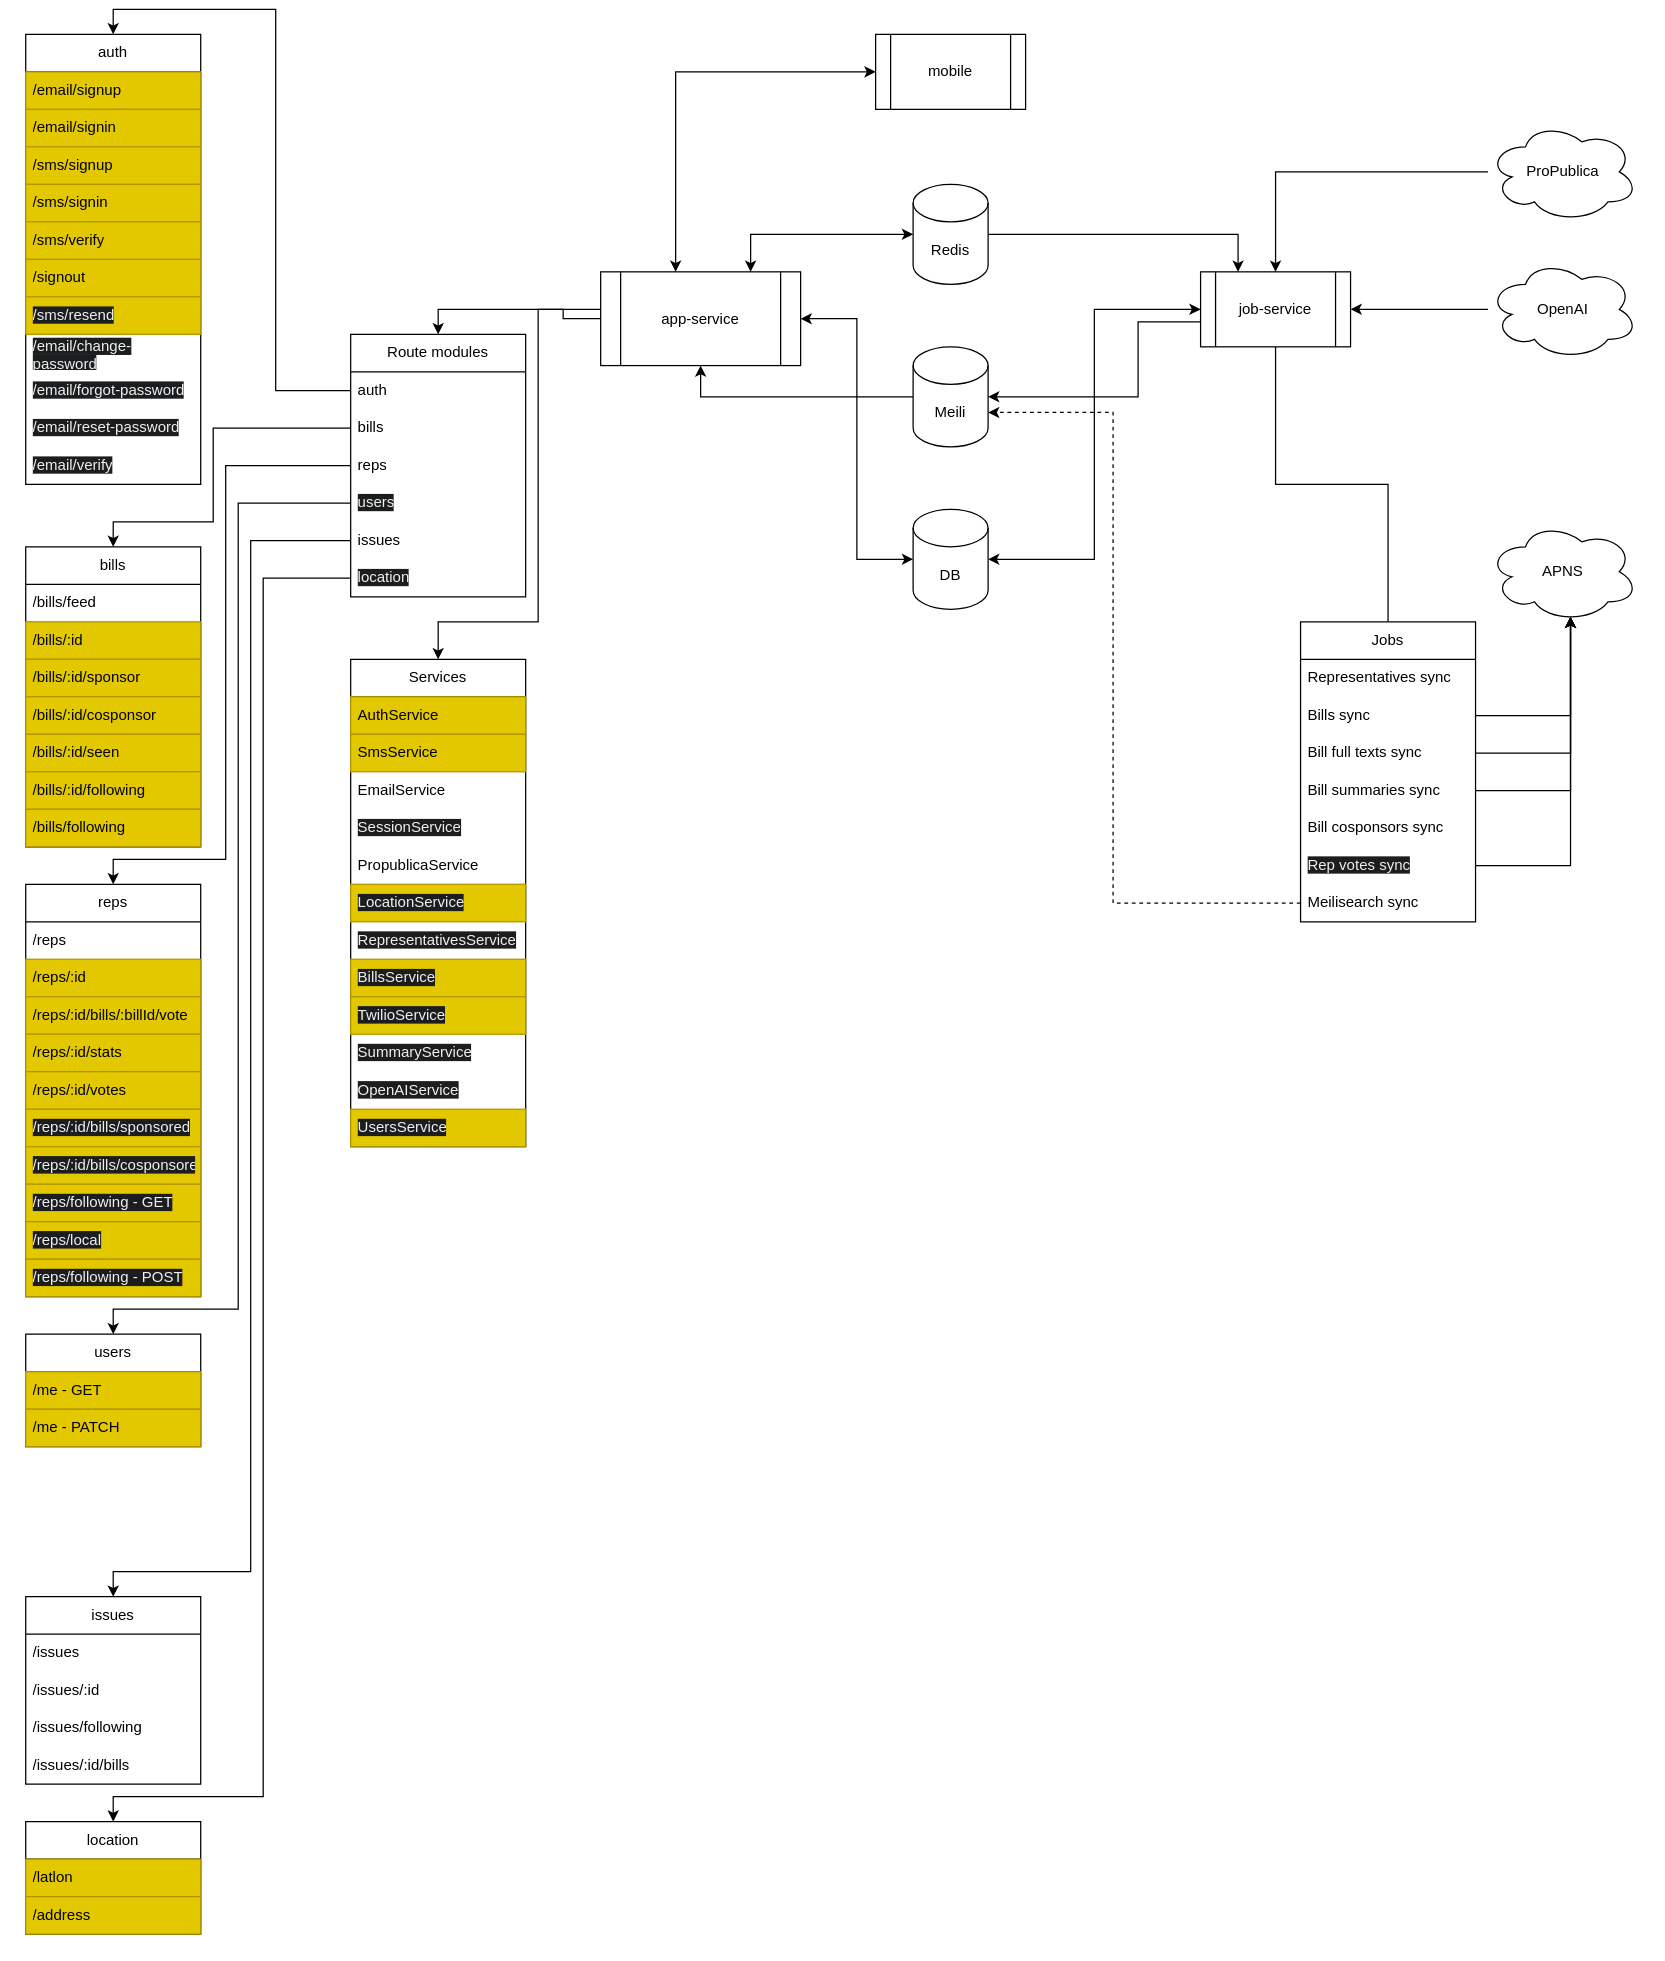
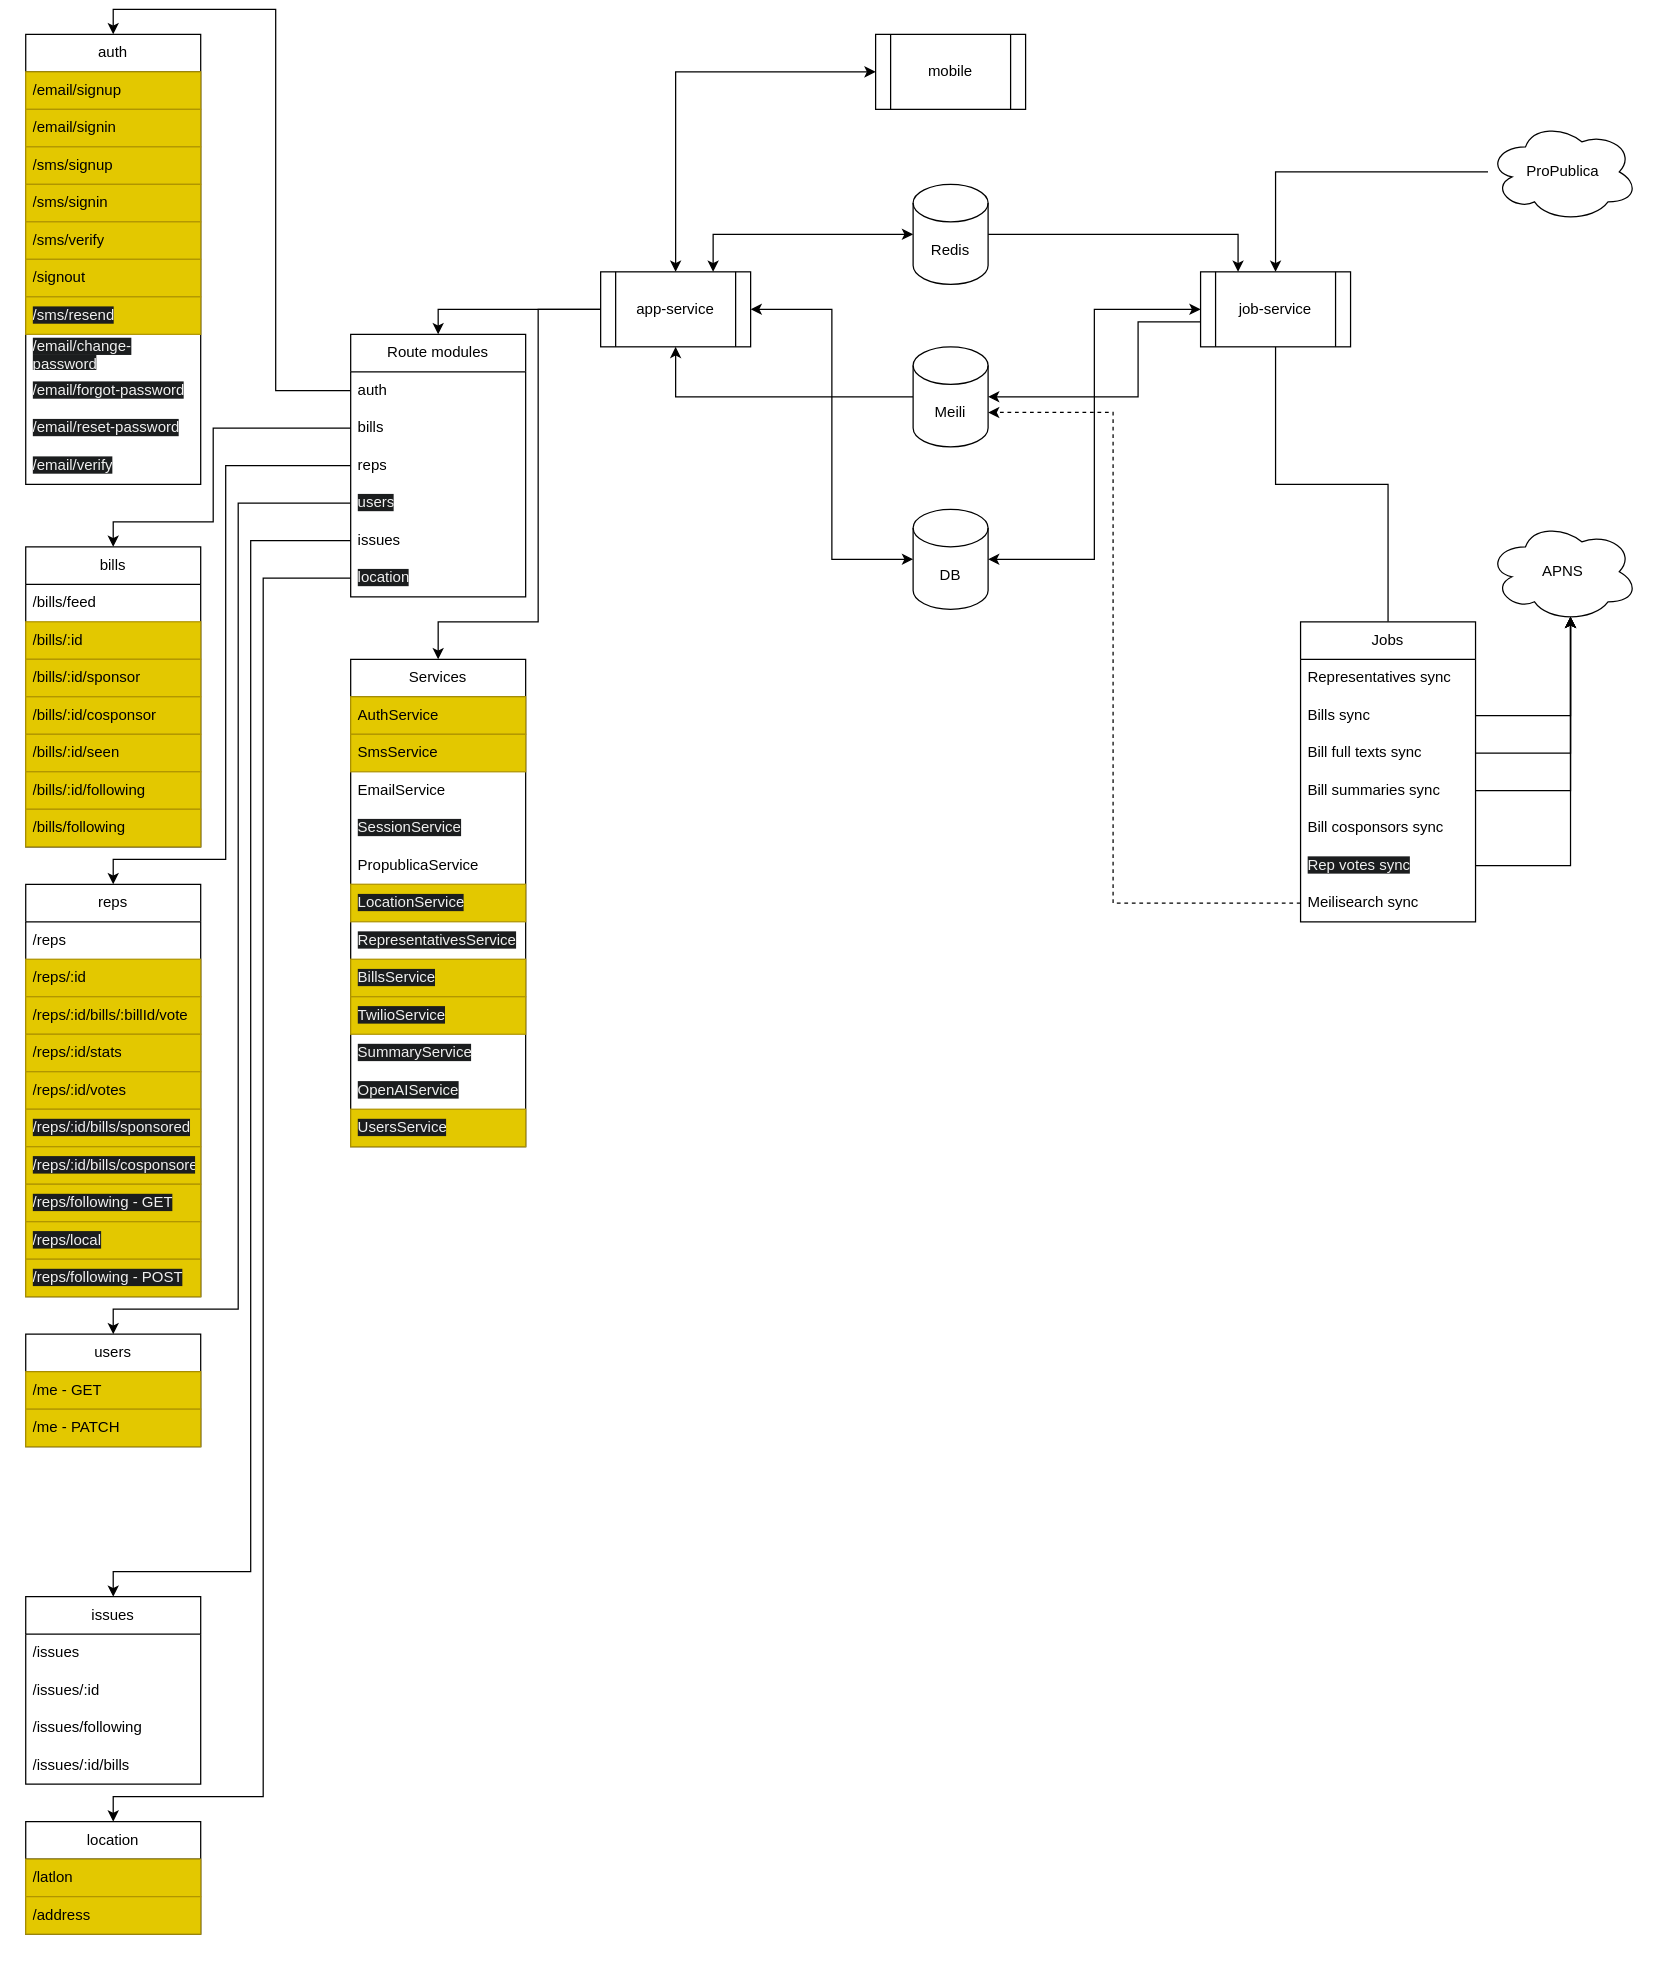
edge "OpenAI" -> "job-service": removed
node "OpenAI": removed
node "app-service": size 200x94 -> 150x75
